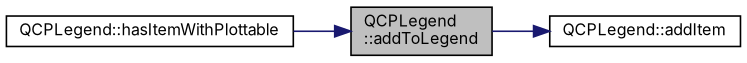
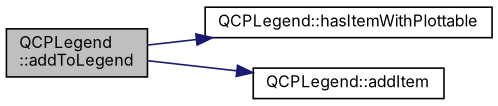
edge "QCPLegend::hasItemWithPlottable" -> "QCPLegend ::addToLegend": reversed
